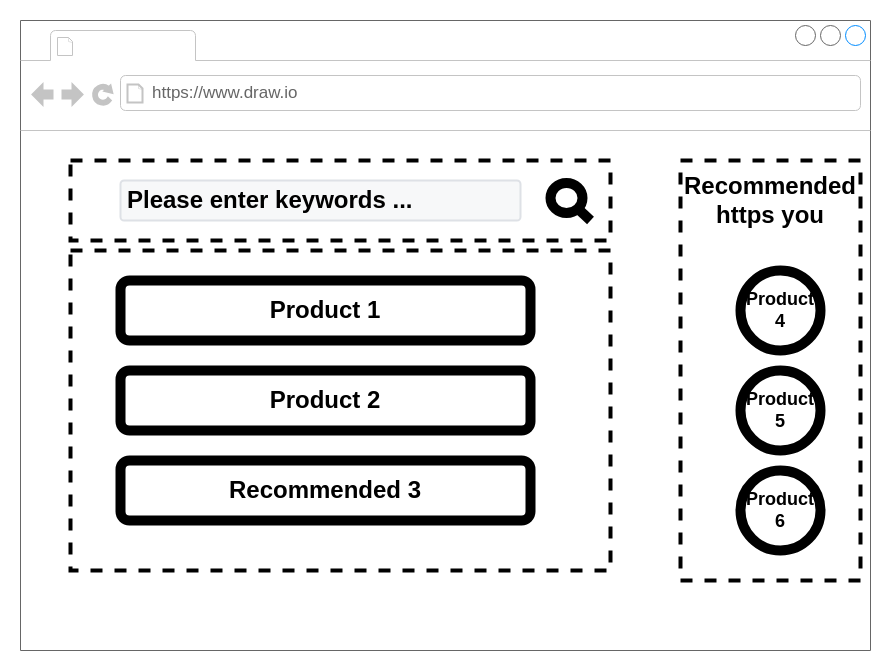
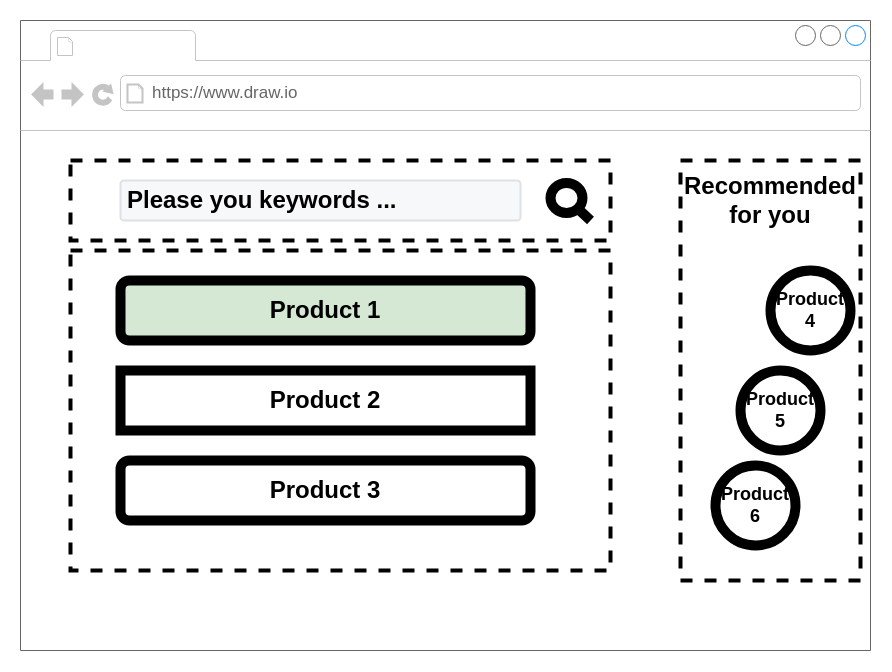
node "Please enter keywords ...": label "Please enter keywords ..." -> "Please you keywords ..."
node "Recommended https you": label "Recommended https you" -> "Recommended for you"
node "Product 1": fillcolor #ffffff -> #d5e8d4
node "Product 4": moved (781, 311) -> (811, 311)
node "Product 2": shape rounded rectangle -> rectangle
node "Recommended 3": label "Recommended 3" -> "Product 3"
node "Product 6": moved (781, 511) -> (756, 506)
